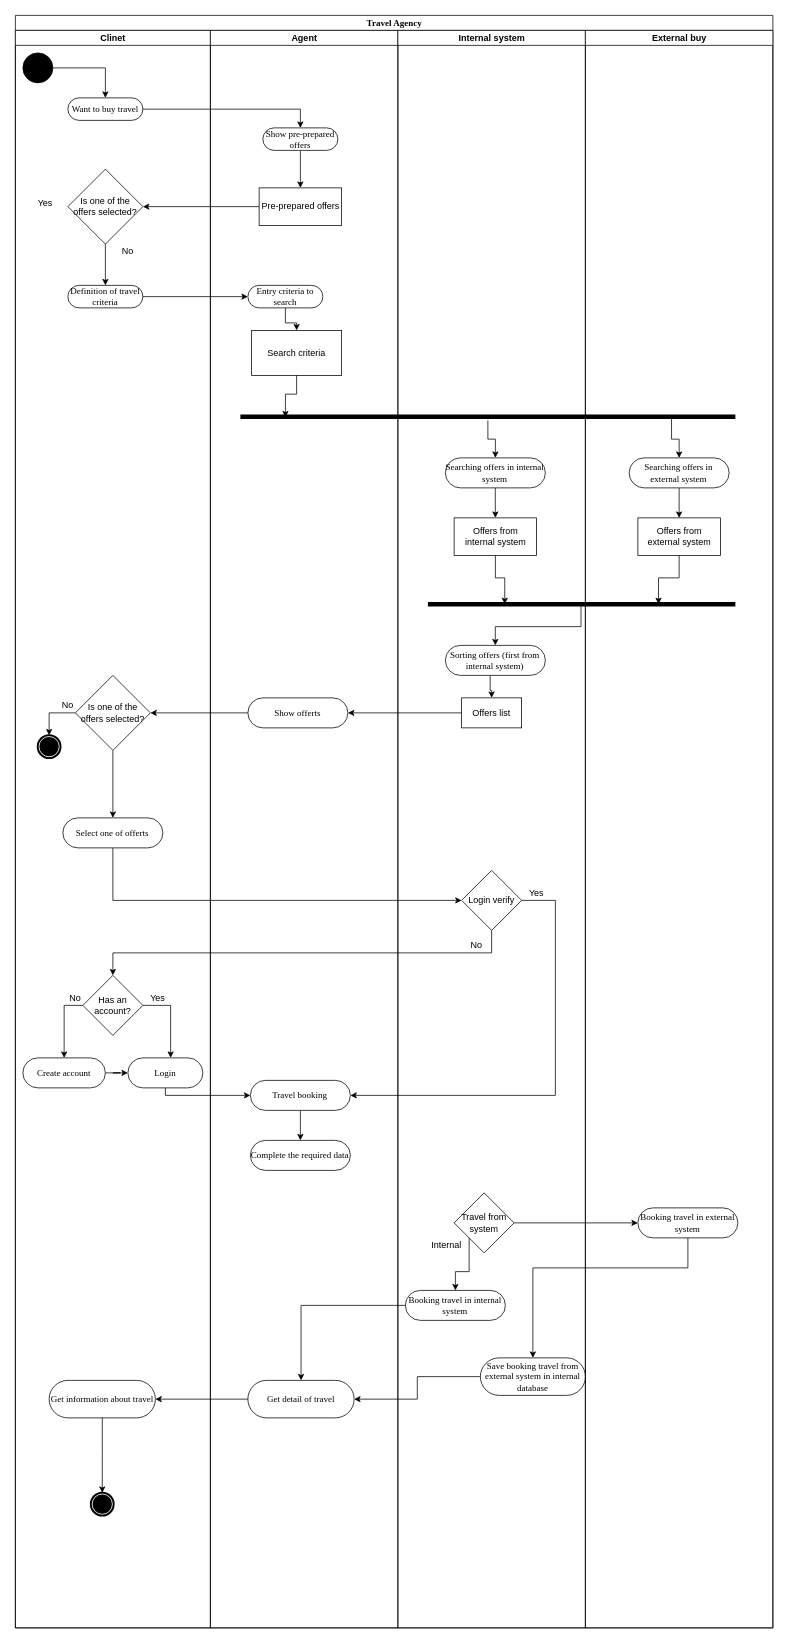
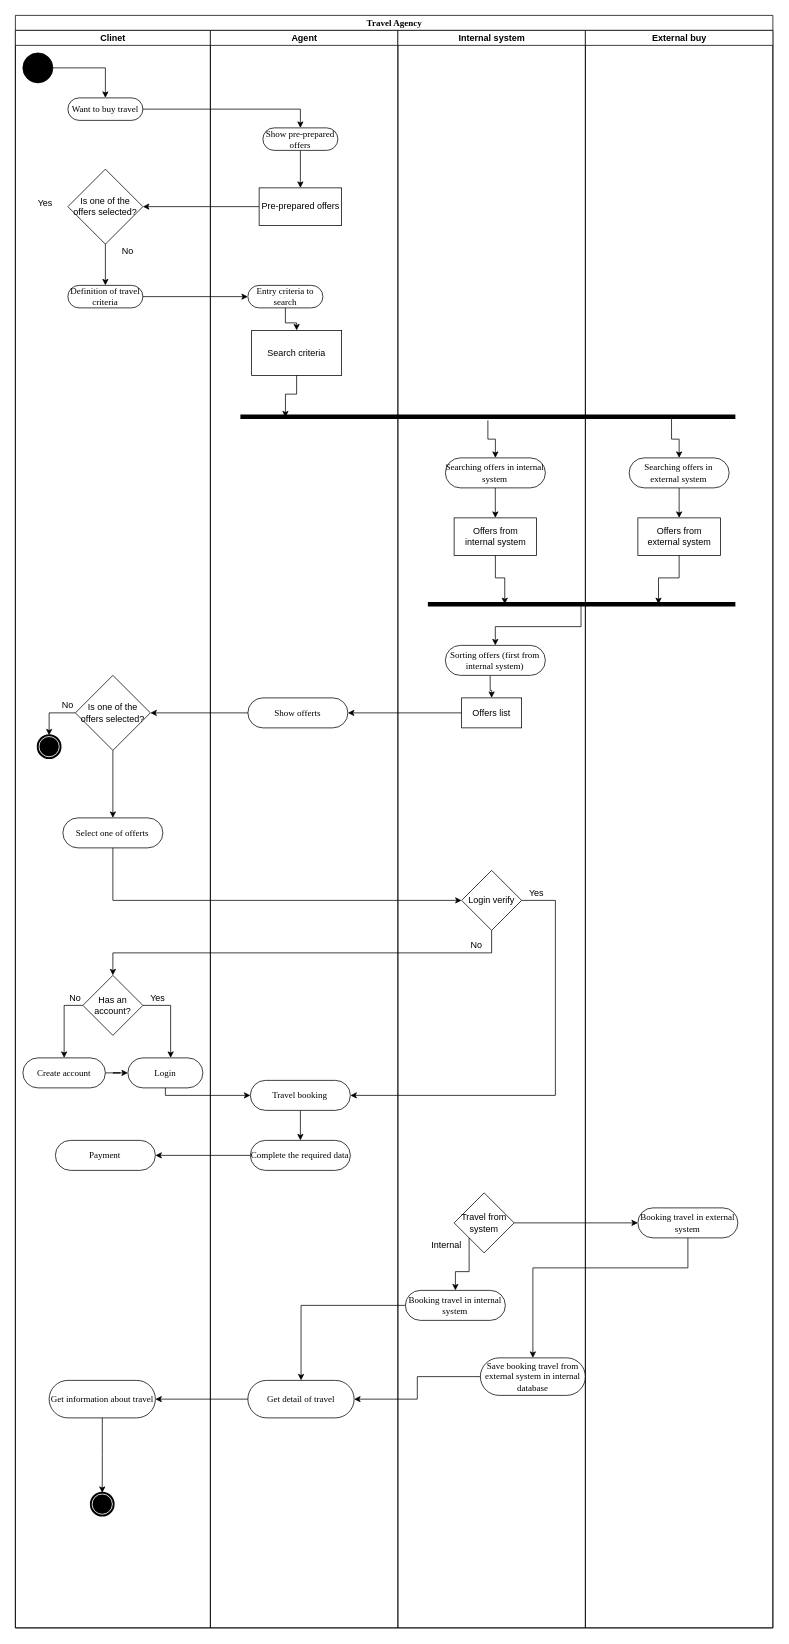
node "Payment": added
edge "Complete the required data" -> "Payment": added
